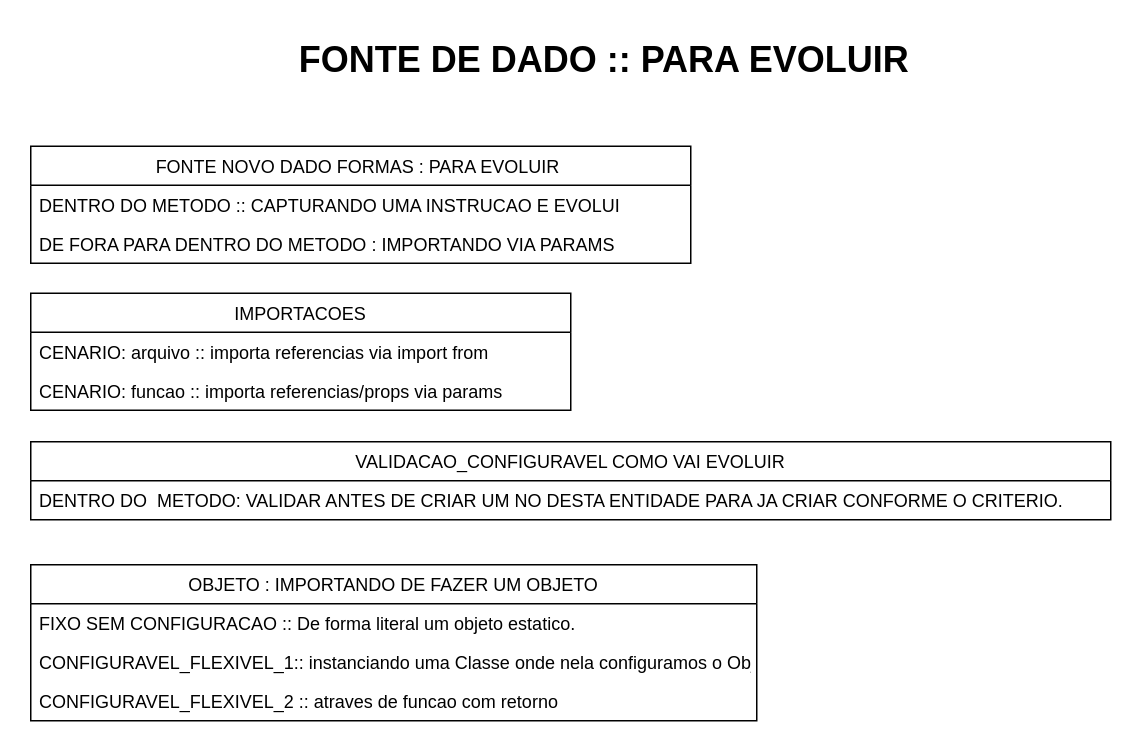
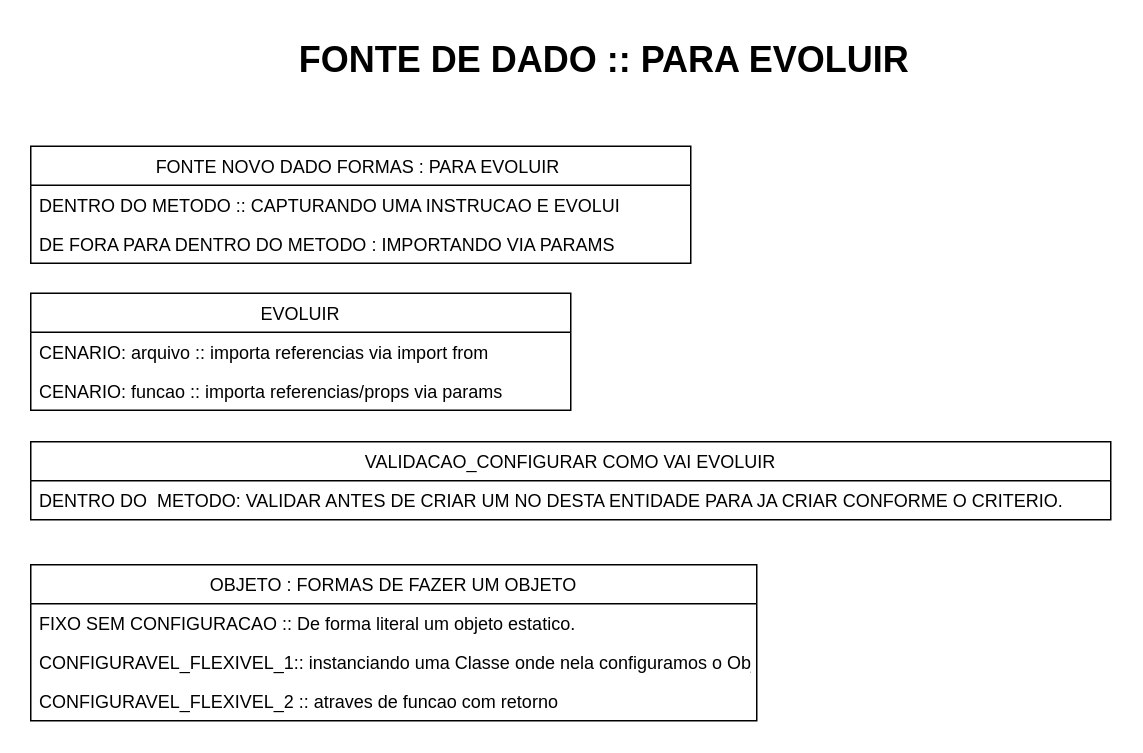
node "IMPORTACOES": label "IMPORTACOES" -> "EVOLUIR"
node "VALIDACAO_CONFIGURAVEL COMO VAI EVOLUIR": label "VALIDACAO_CONFIGURAVEL COMO VAI EVOLUIR" -> "VALIDACAO_CONFIGURAR COMO VAI EVOLUIR"
node "OBJETO : IMPORTANDO DE FAZER UM OBJETO": label "OBJETO : IMPORTANDO DE FAZER UM OBJETO" -> "OBJETO : FORMAS DE FAZER UM OBJETO"
